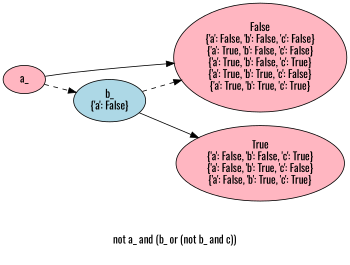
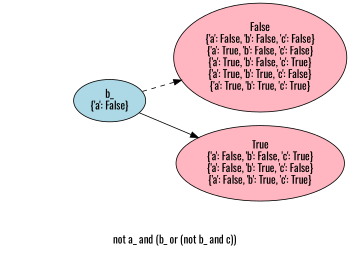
node "a_": removed
